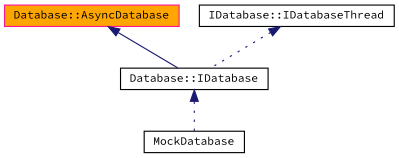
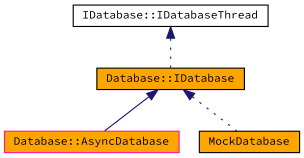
edge "Database::IDatabase" -> "Database::AsyncDatabase": reversed
node "Database::IDatabase": fillcolor white -> orange
node "MockDatabase": fillcolor white -> orange
